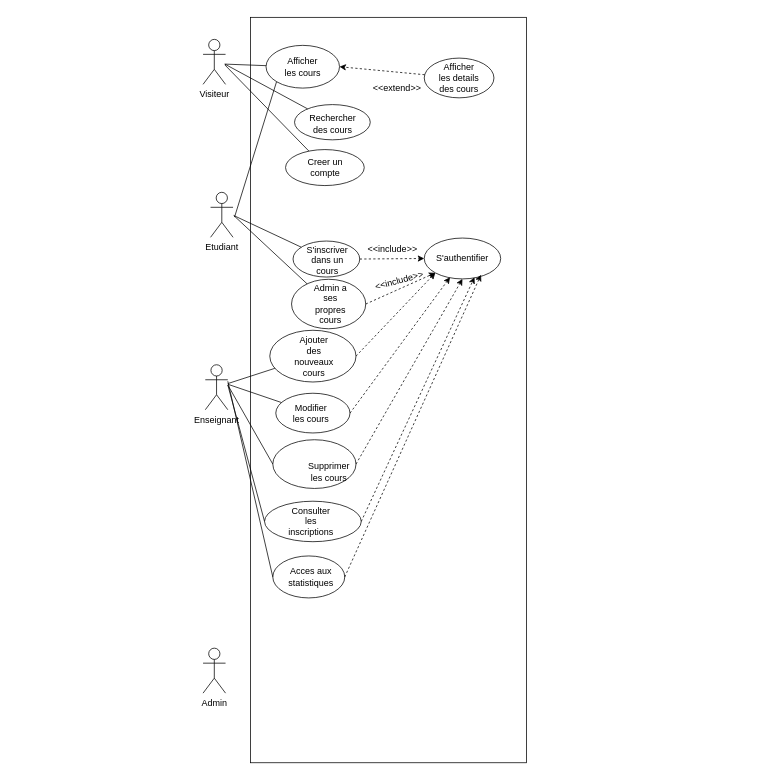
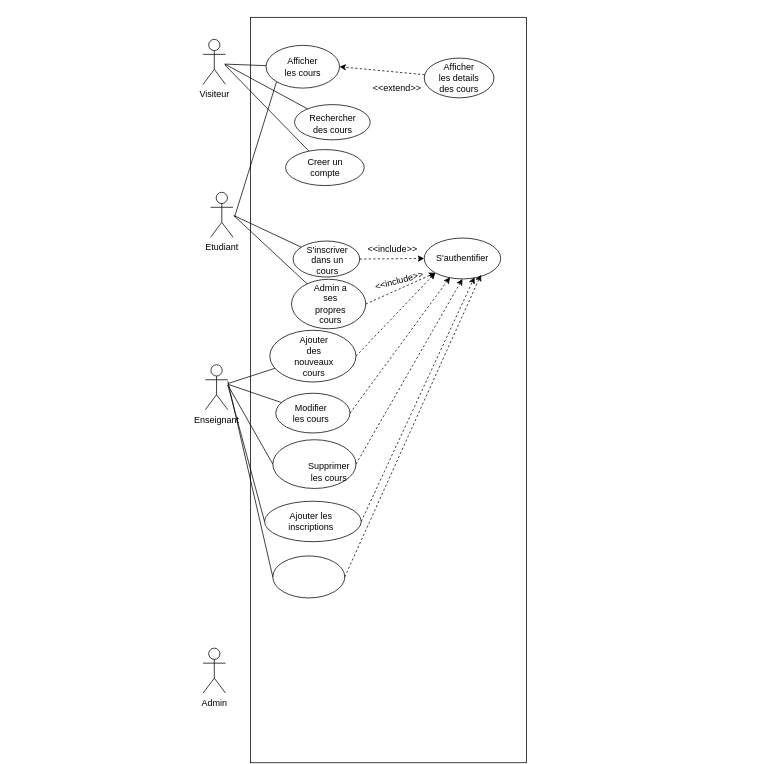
node "Consulter les inscriptions": label "Consulter les inscriptions" -> "Ajouter les inscriptions"
node "Acces aux statistiques": removed
